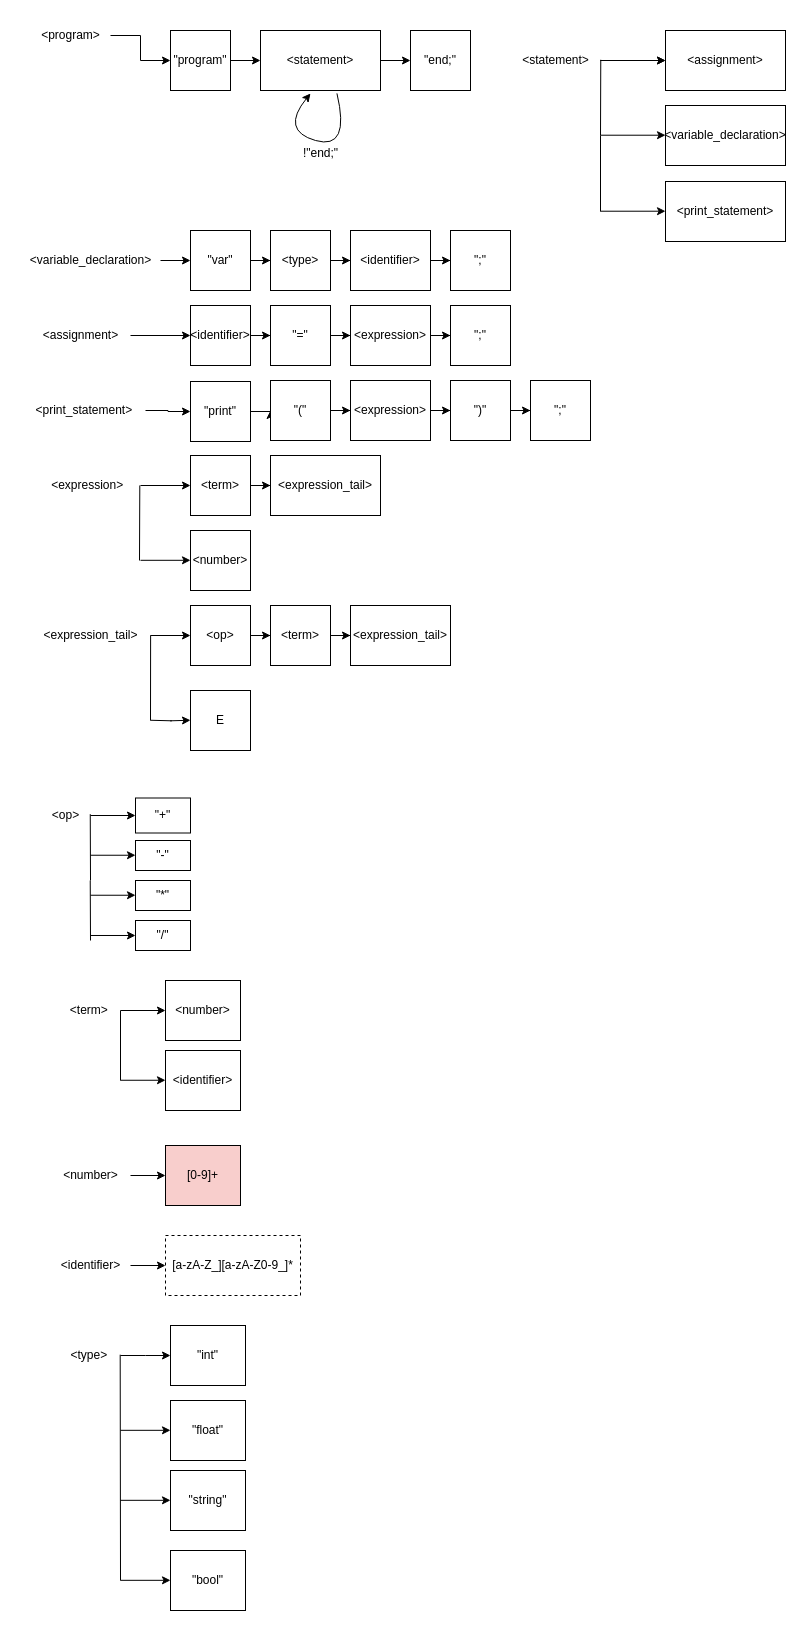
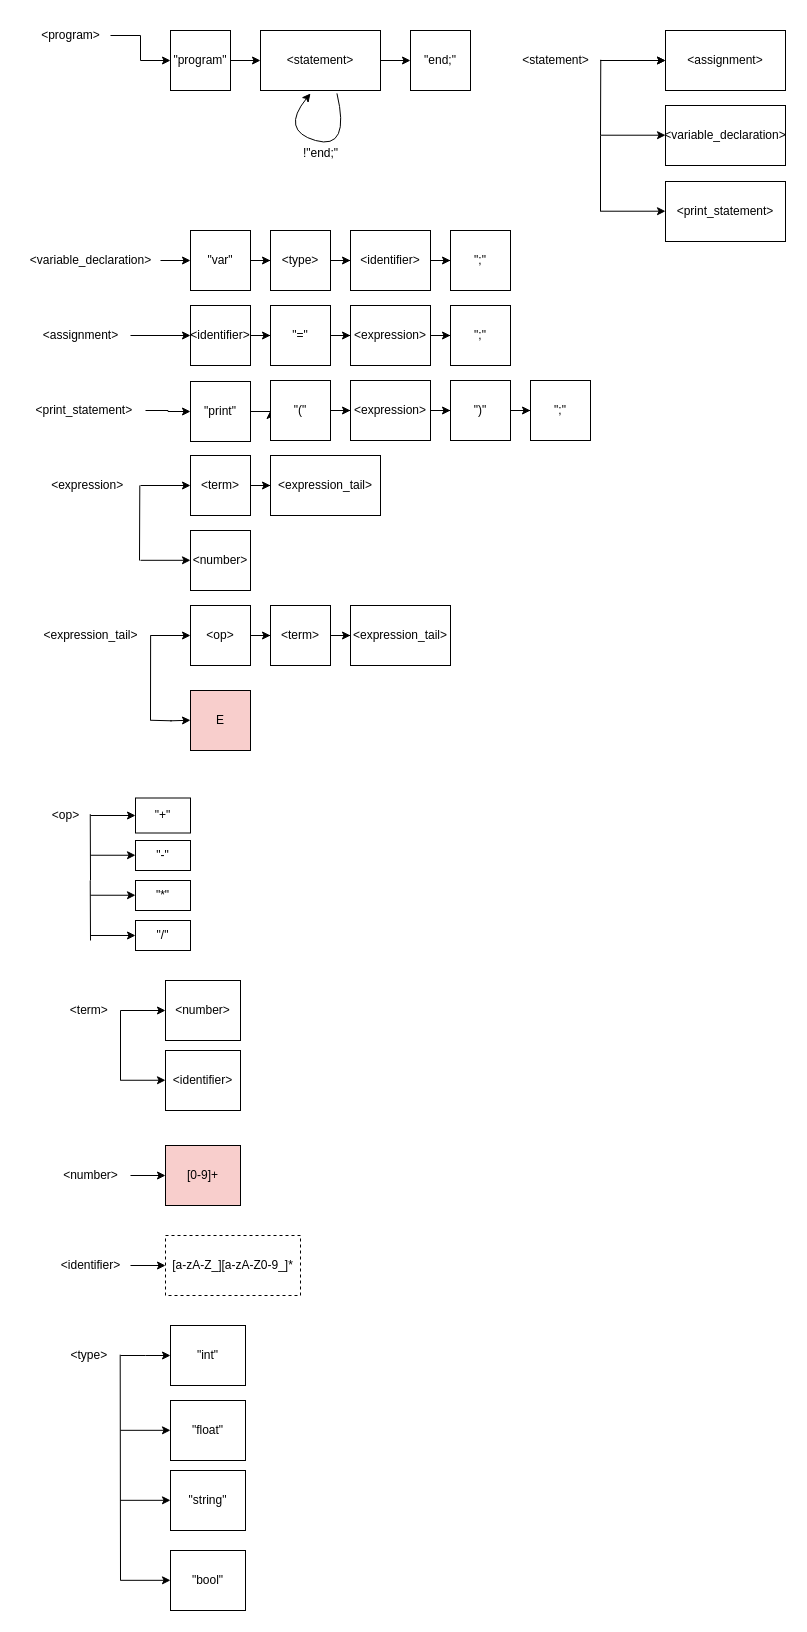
node "E": fillcolor #ffffff -> #f8cecc
